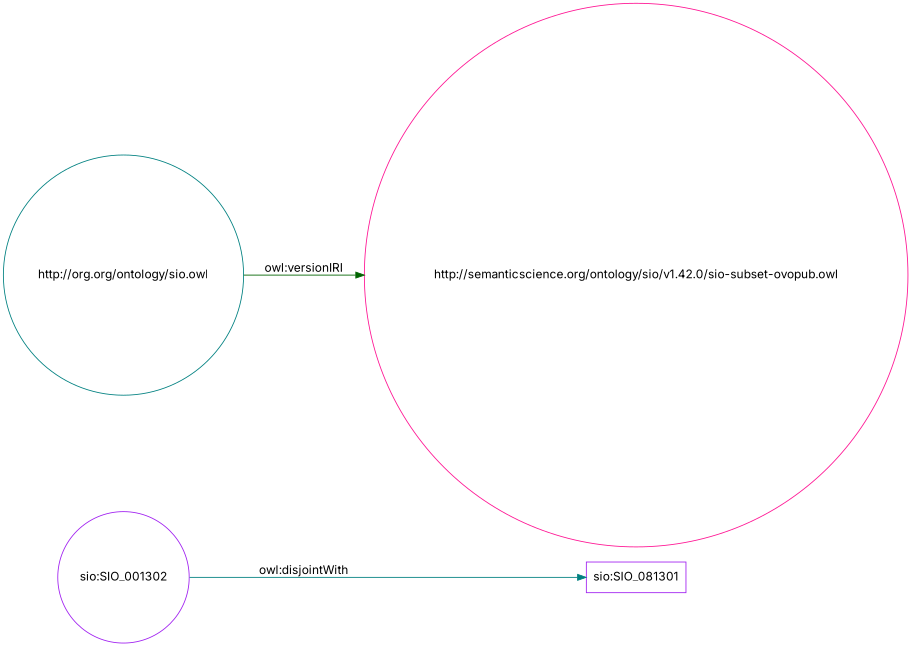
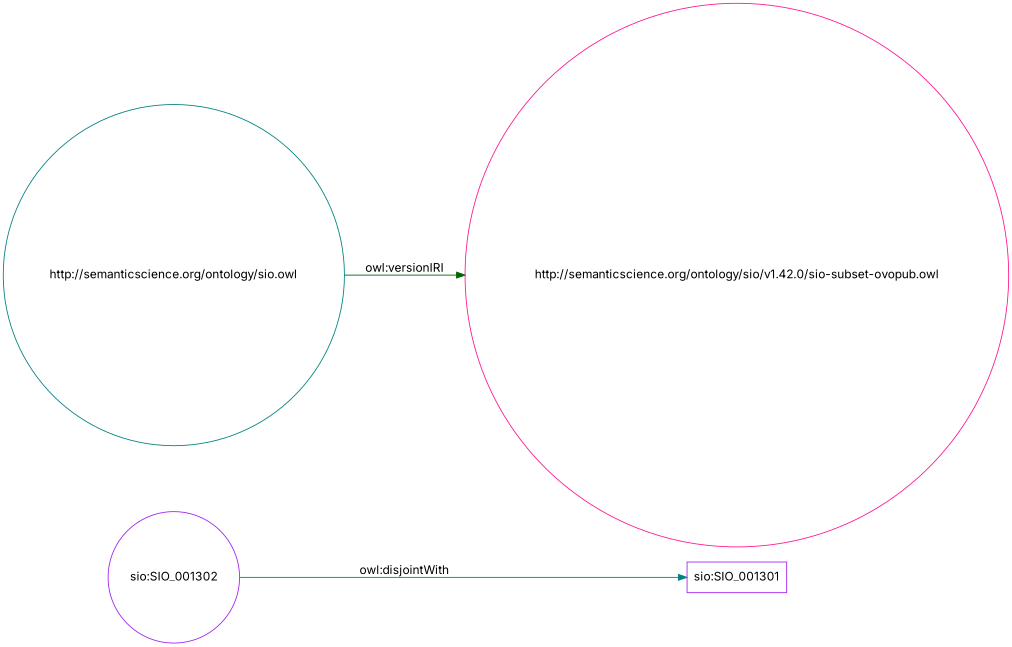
node "http://org.org/ontology/sio.owl": label "http://org.org/ontology/sio.owl" -> "http://semanticscience.org/ontology/sio.owl"
node "sio:SIO_081301": label "sio:SIO_081301" -> "sio:SIO_001301"
